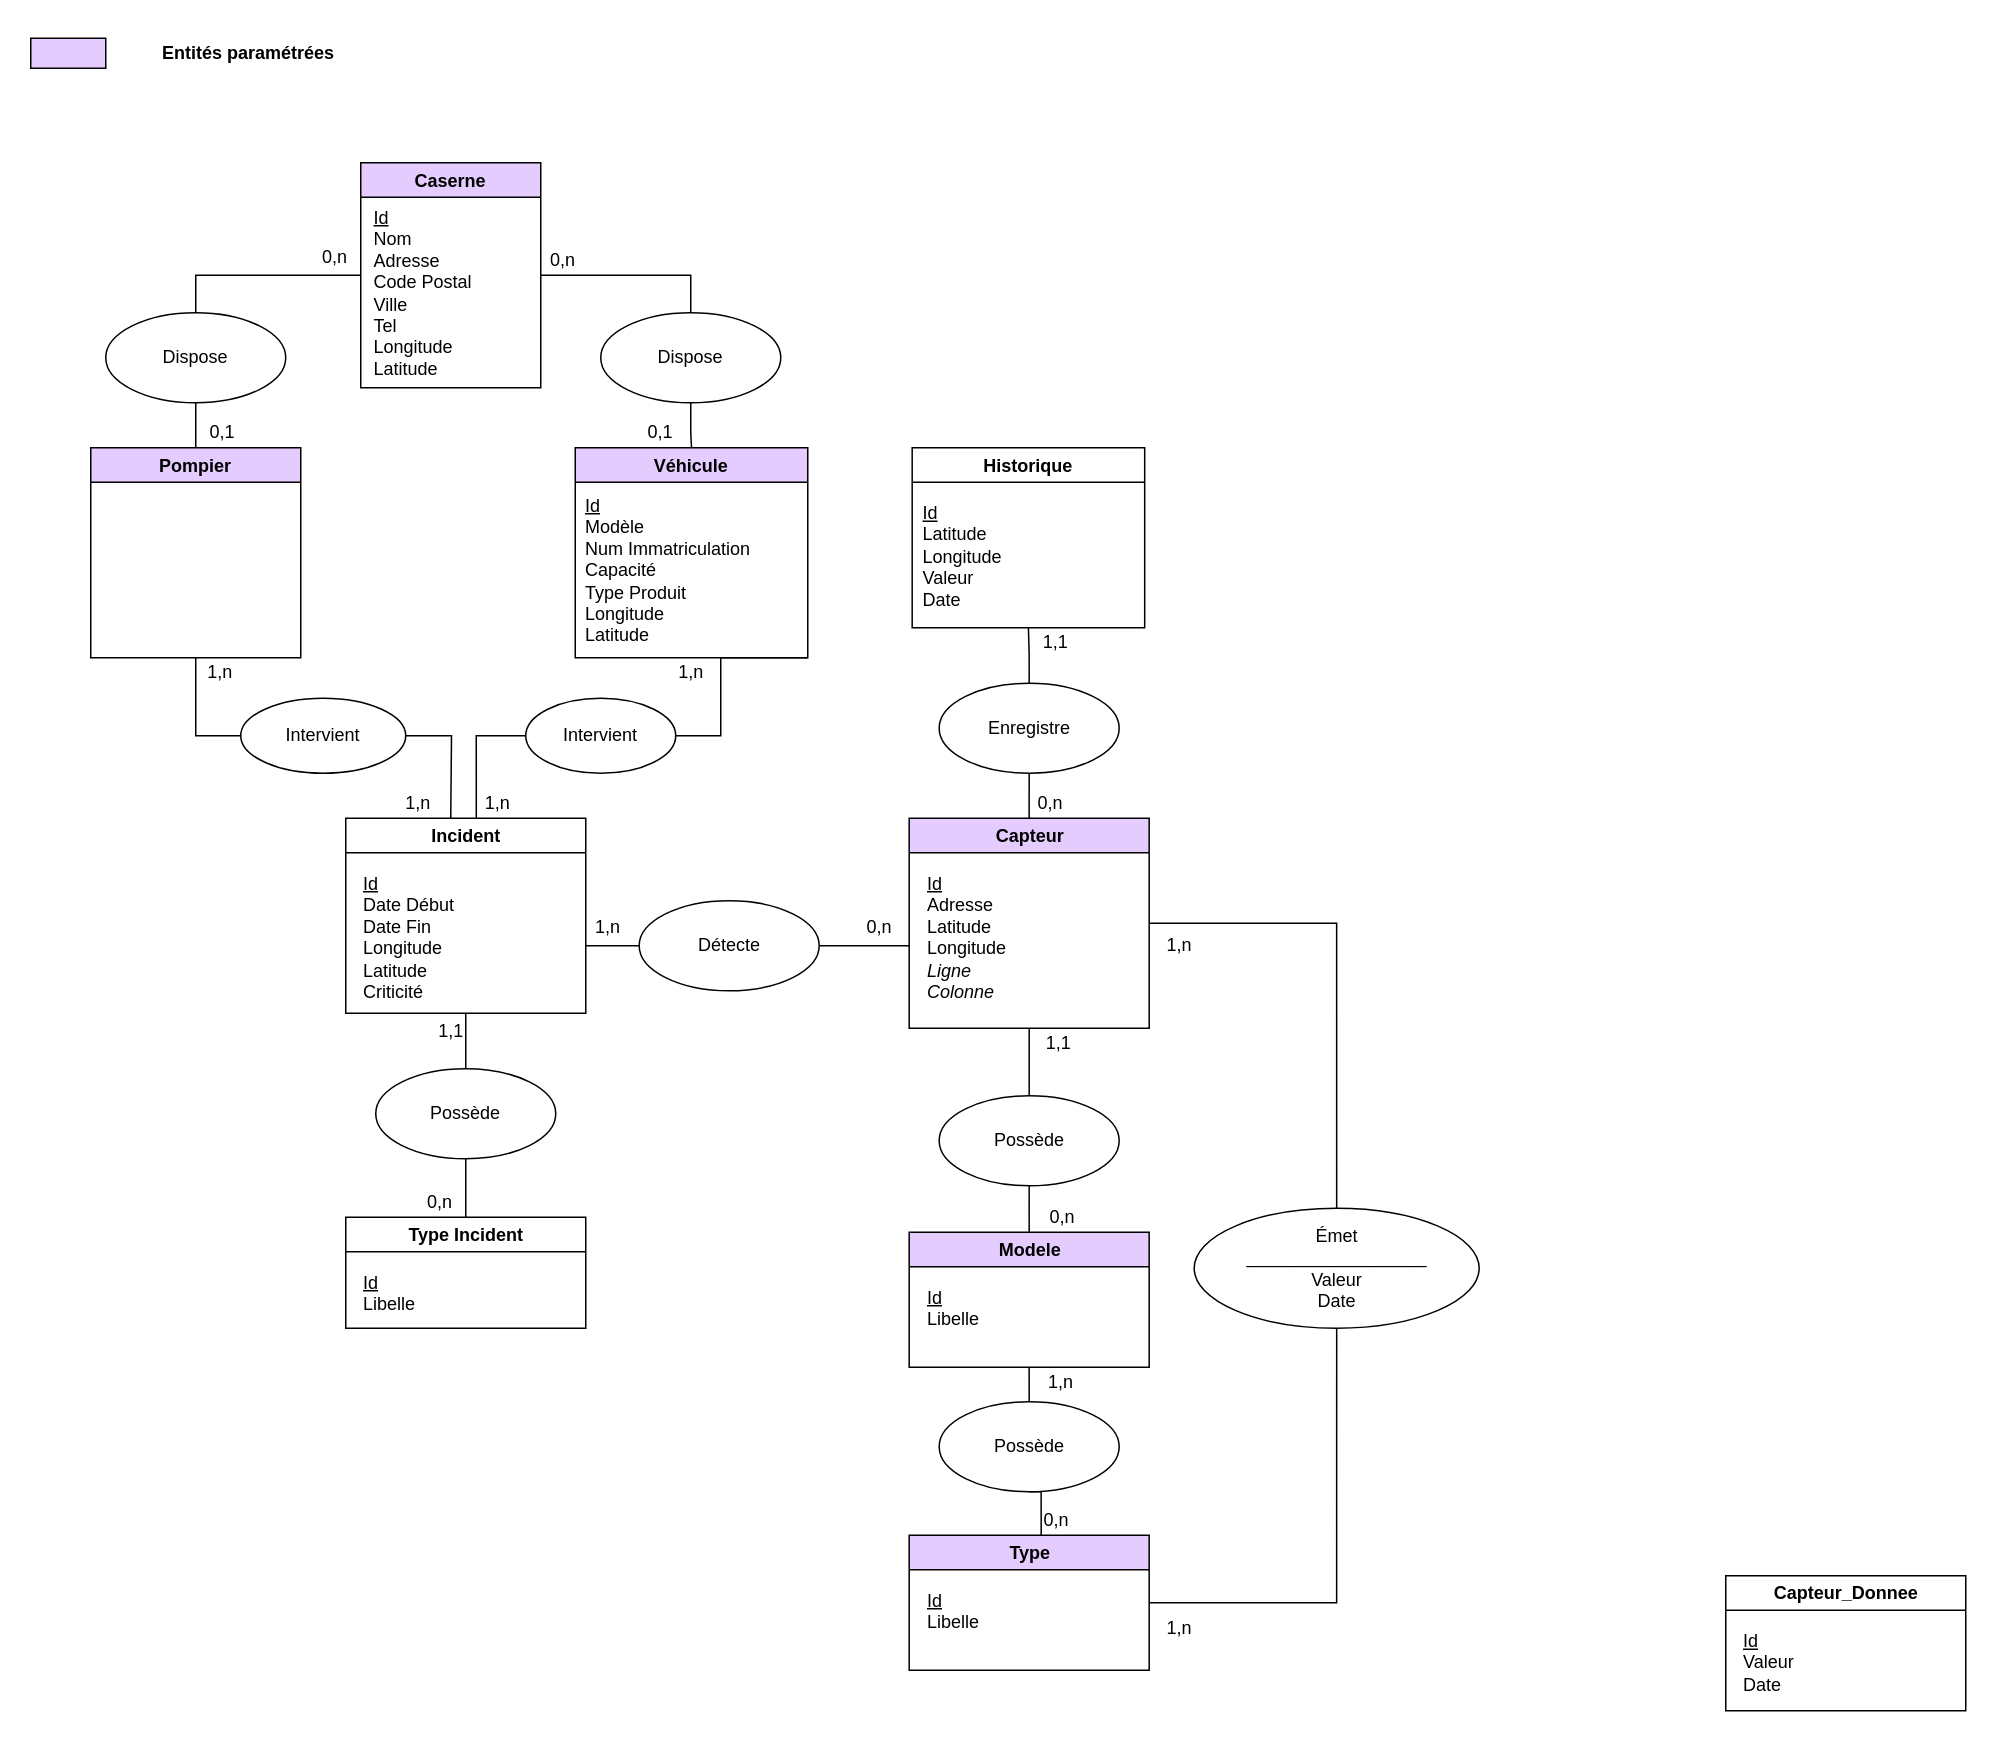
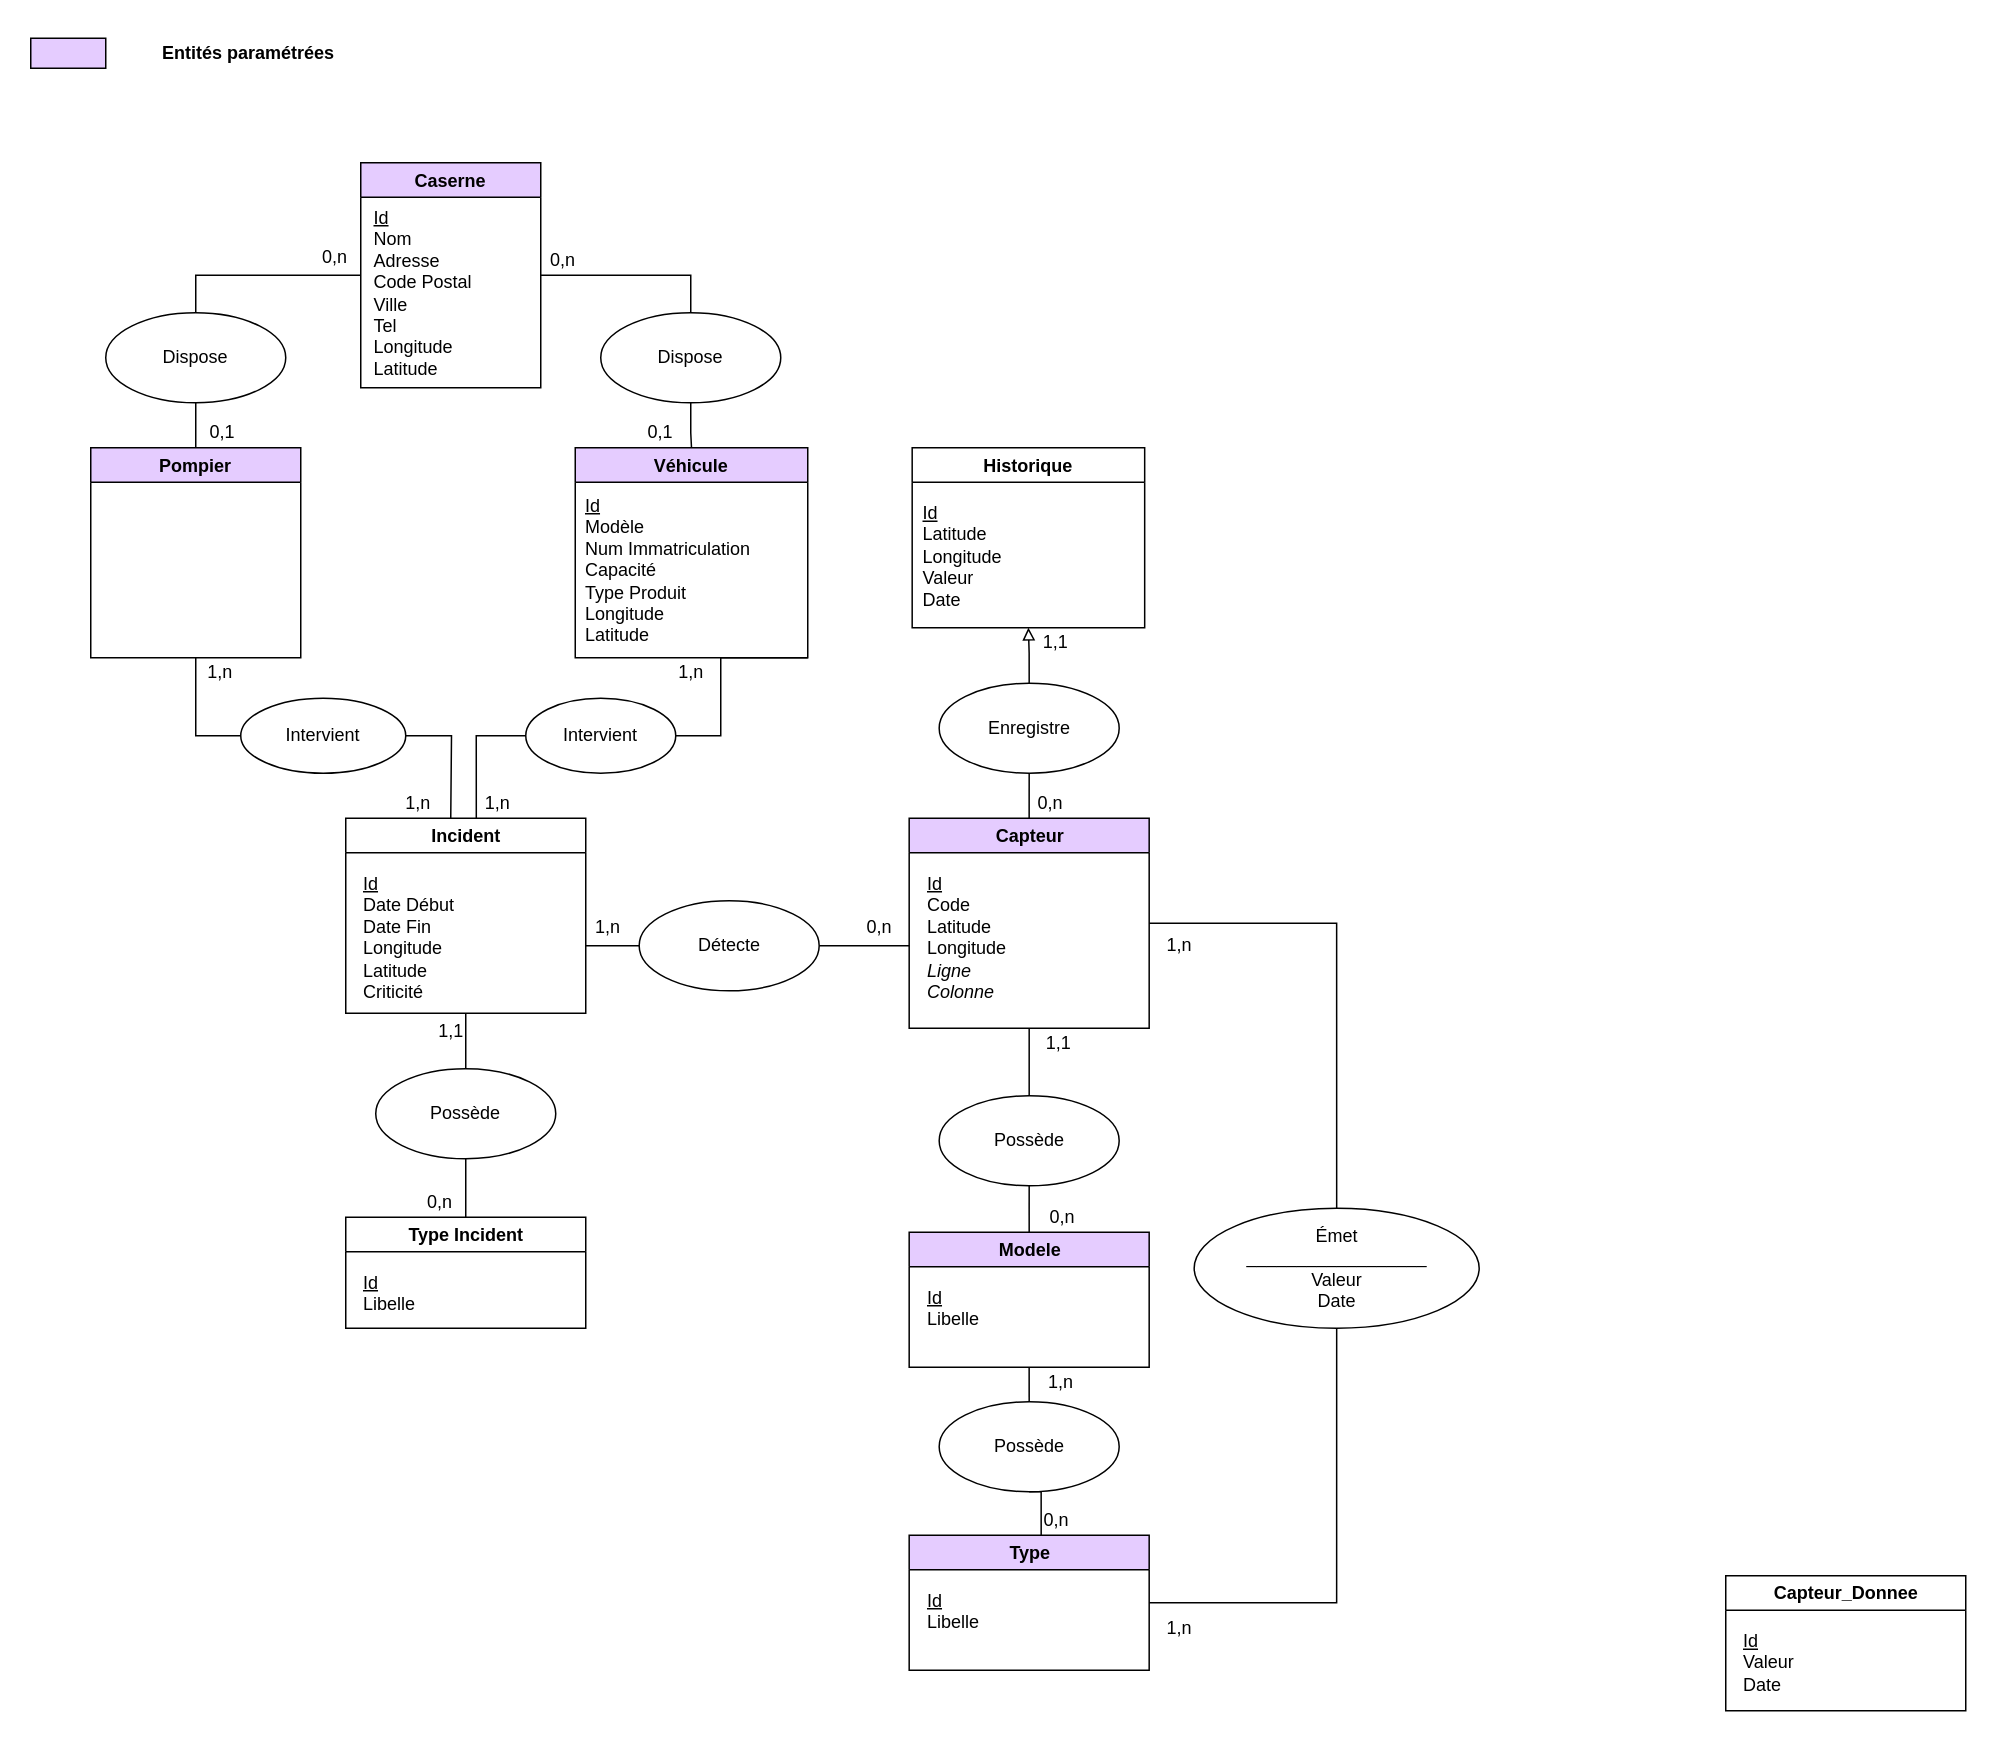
edge "Historique" -- "Enregistre": arrowhead none -> block
node "Id Adresse Latitude Longitude Ligne Colonne": label "Id Adresse Latitude Longitude Ligne Colonne" -> "Id Code Latitude Longitude Ligne Colonne"
